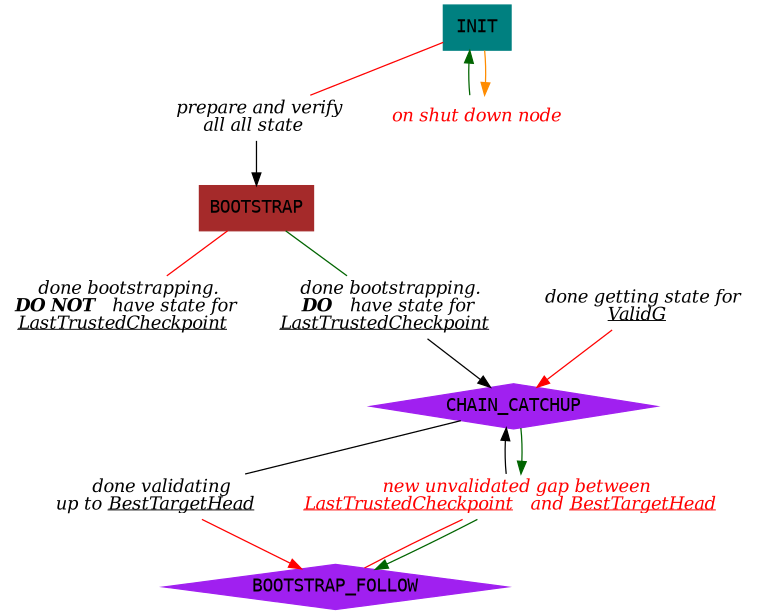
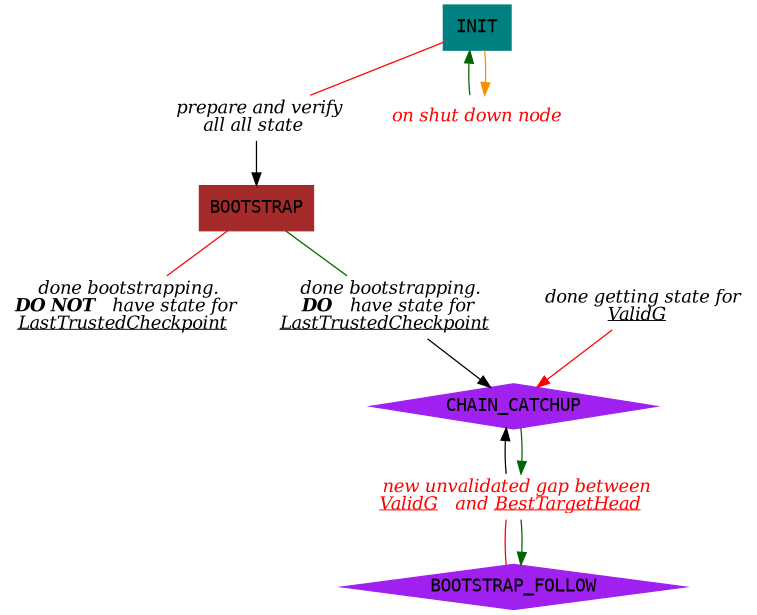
node "done validating": removed
node "new unvalidated gap between": text "LastTrustedCheckpoint" -> "ValidG"
